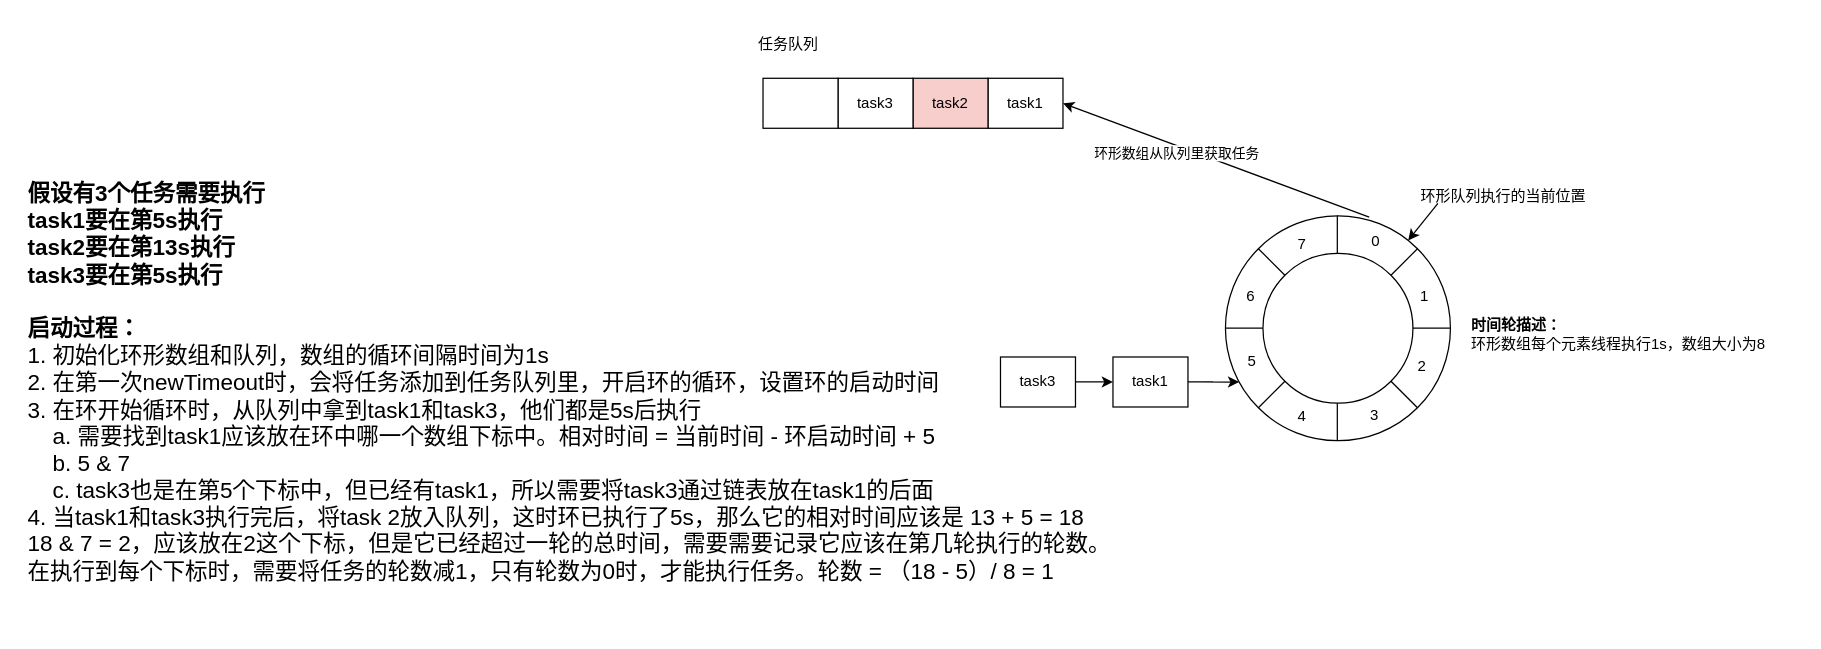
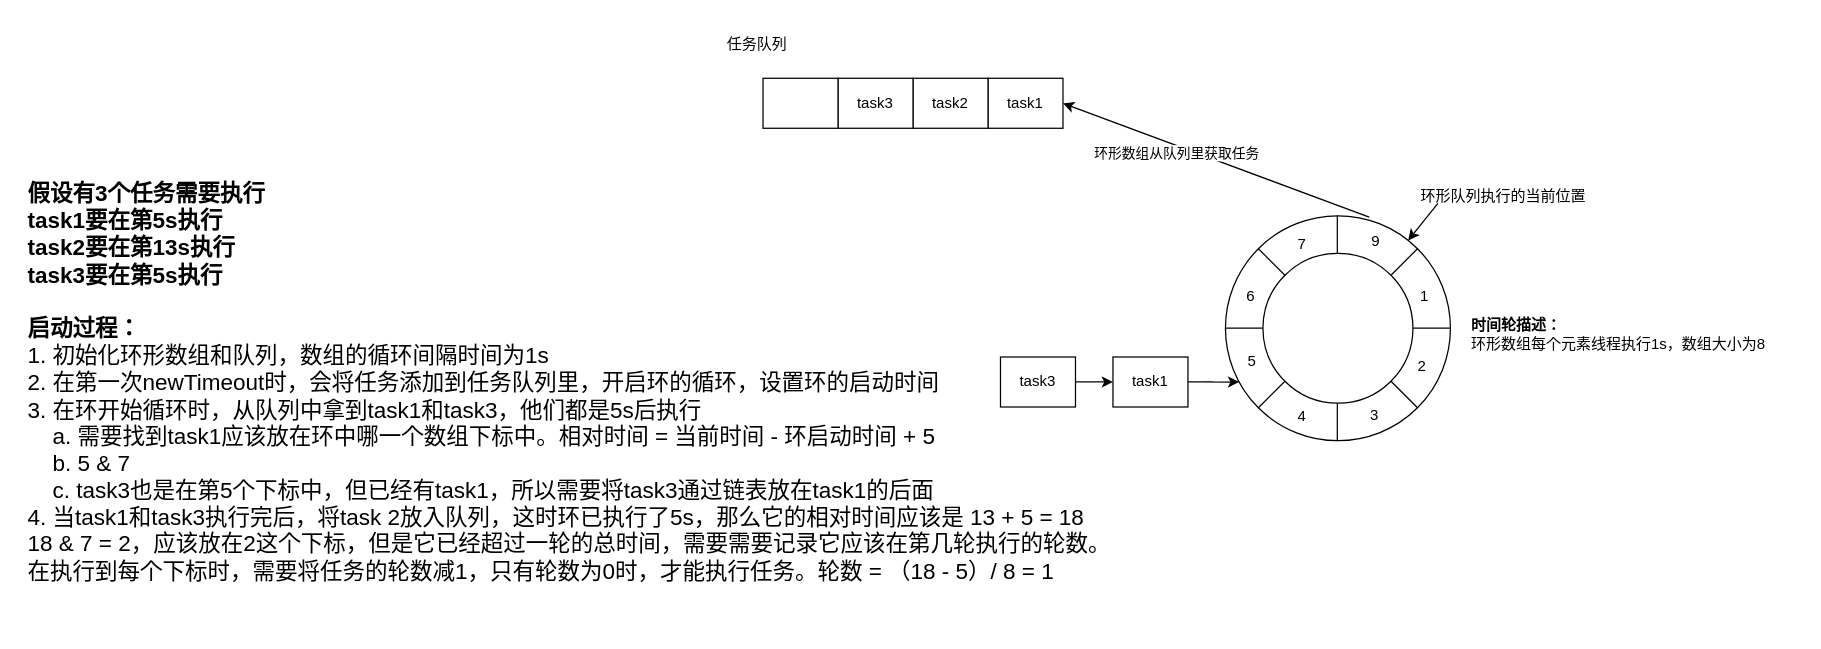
node "任务队列": moved (788, 44) -> (757, 44)
node "task2": fillcolor #f8cecc -> #ffffff
node "0": label "0" -> "9"
